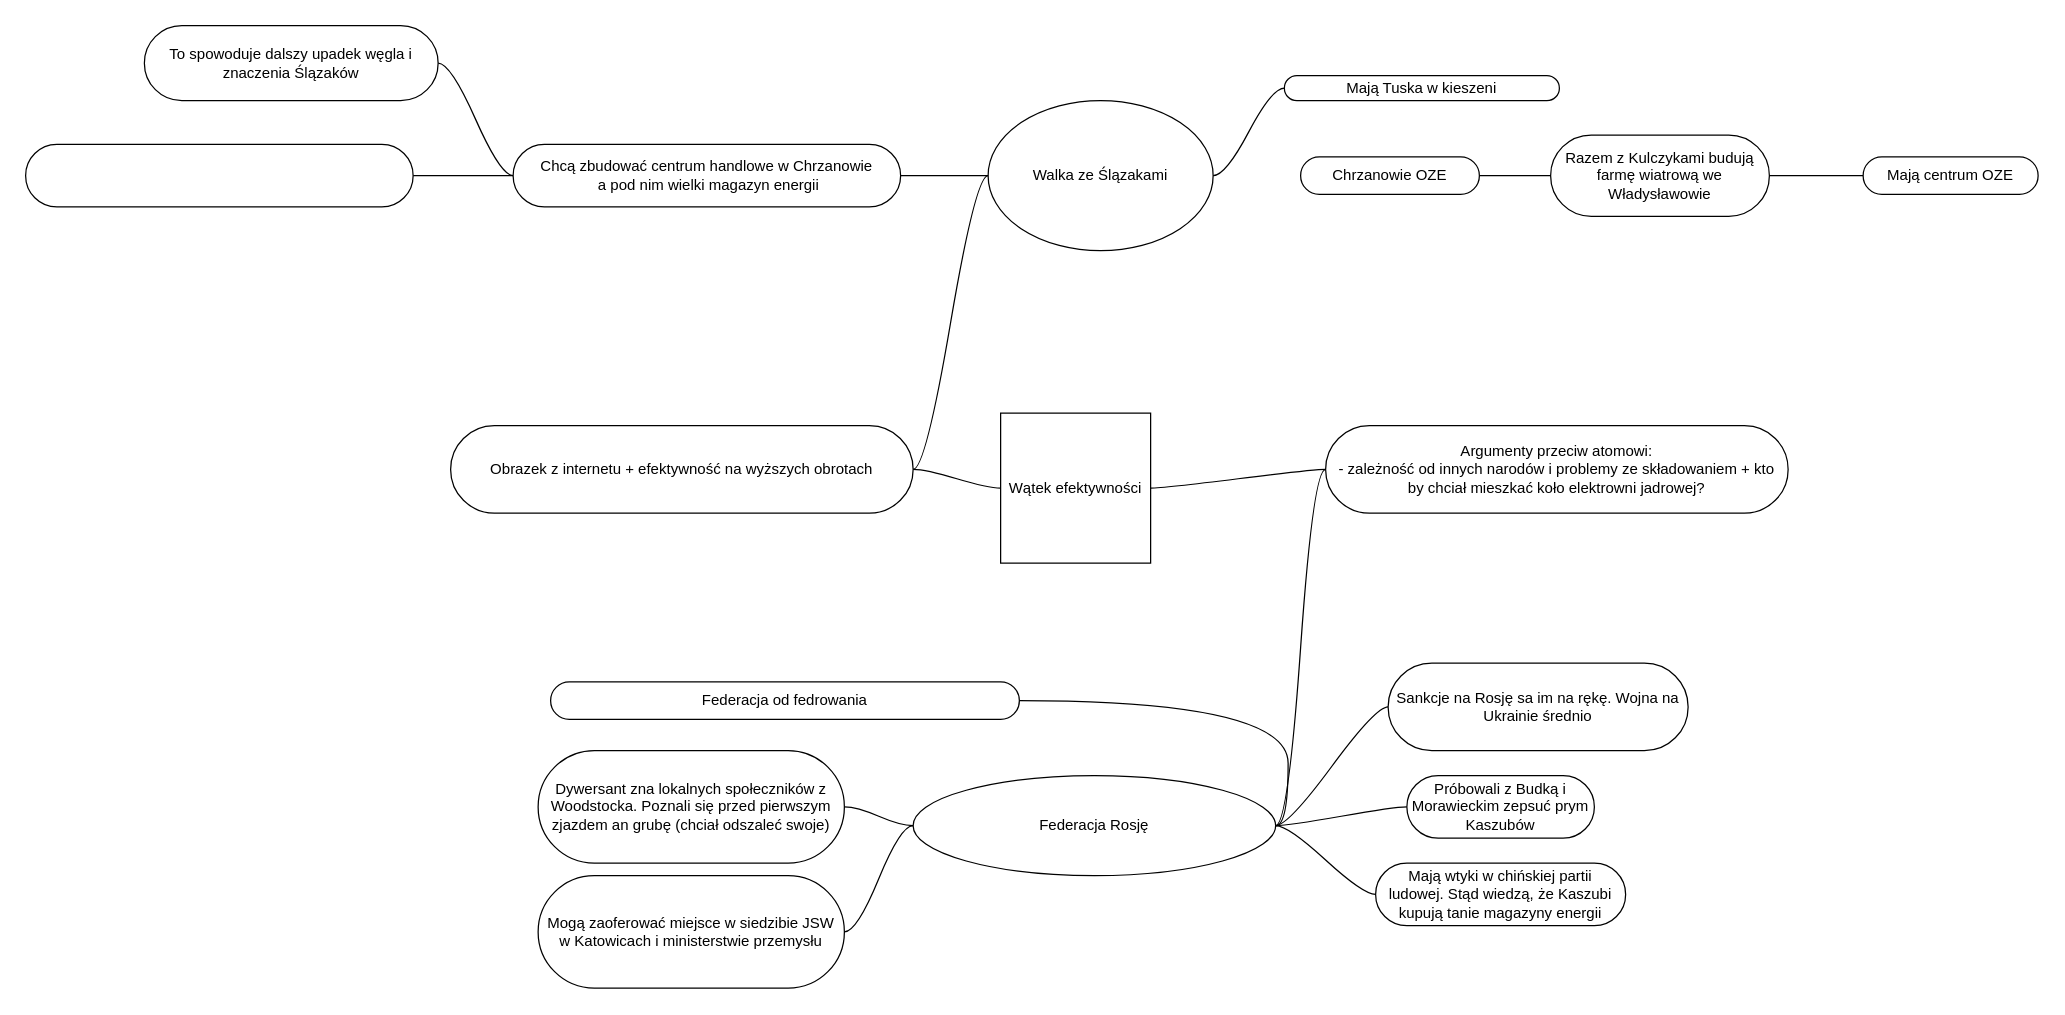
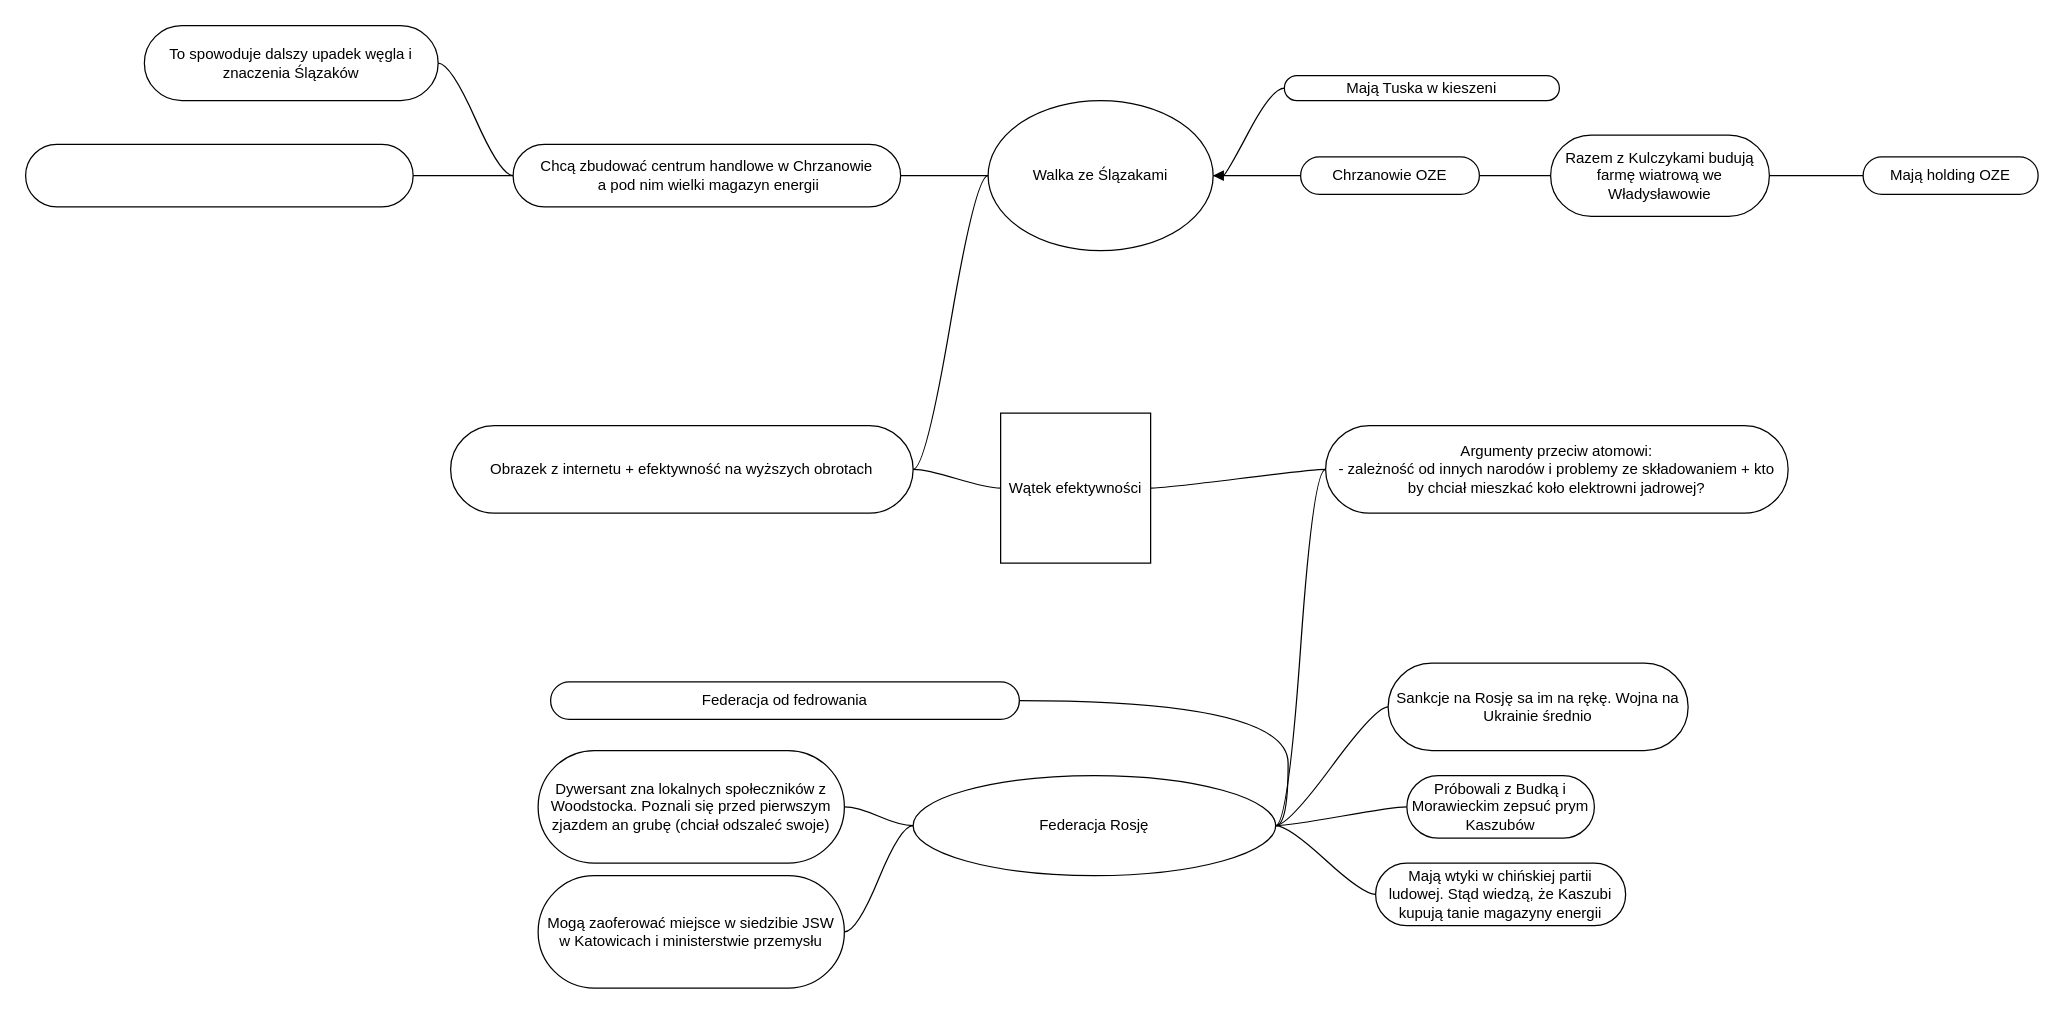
edge "Mają Tuska w kieszeni" -- "Walka ze Ślązakami": arrowhead none -> block
edge "Walka ze Ślązakami" -- "Chrzanowie OZE": added
node "Mają centrum OZE": label "Mają centrum OZE" -> "Mają holding OZE"
